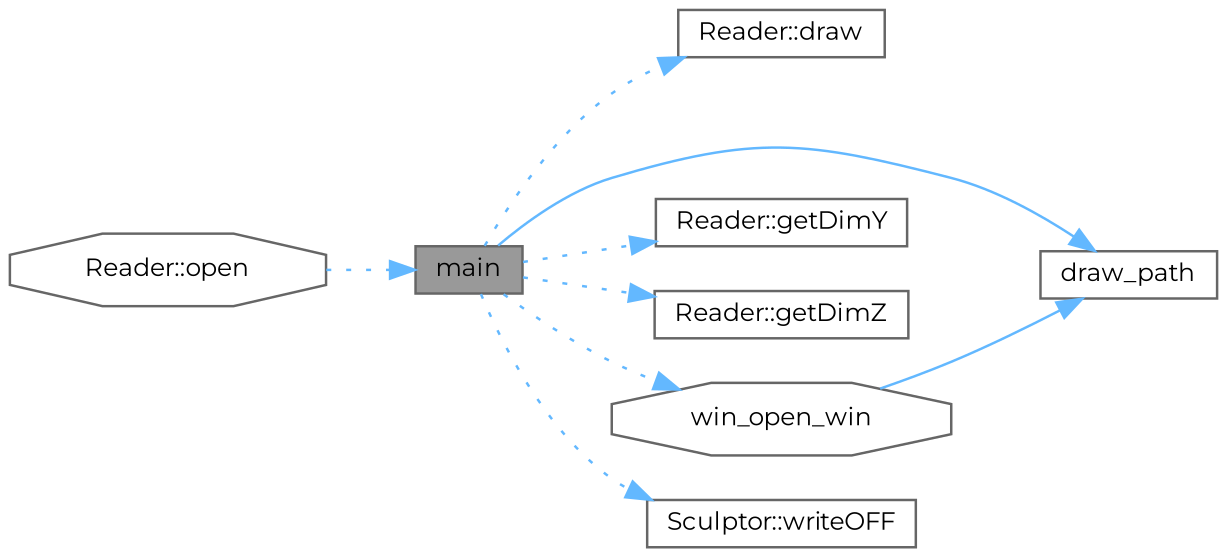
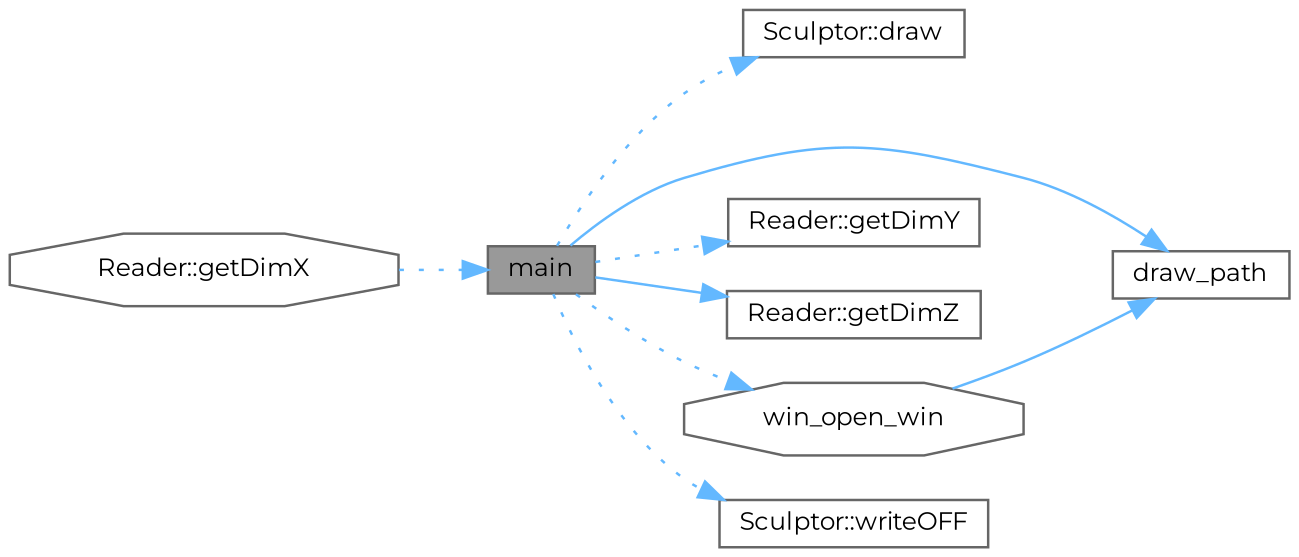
node "Reader::draw": label "Reader::draw" -> "Sculptor::draw"
node "Reader::open": label "Reader::open" -> "Reader::getDimX"
edge "main" -> "Reader::getDimZ": style dotted -> solid
